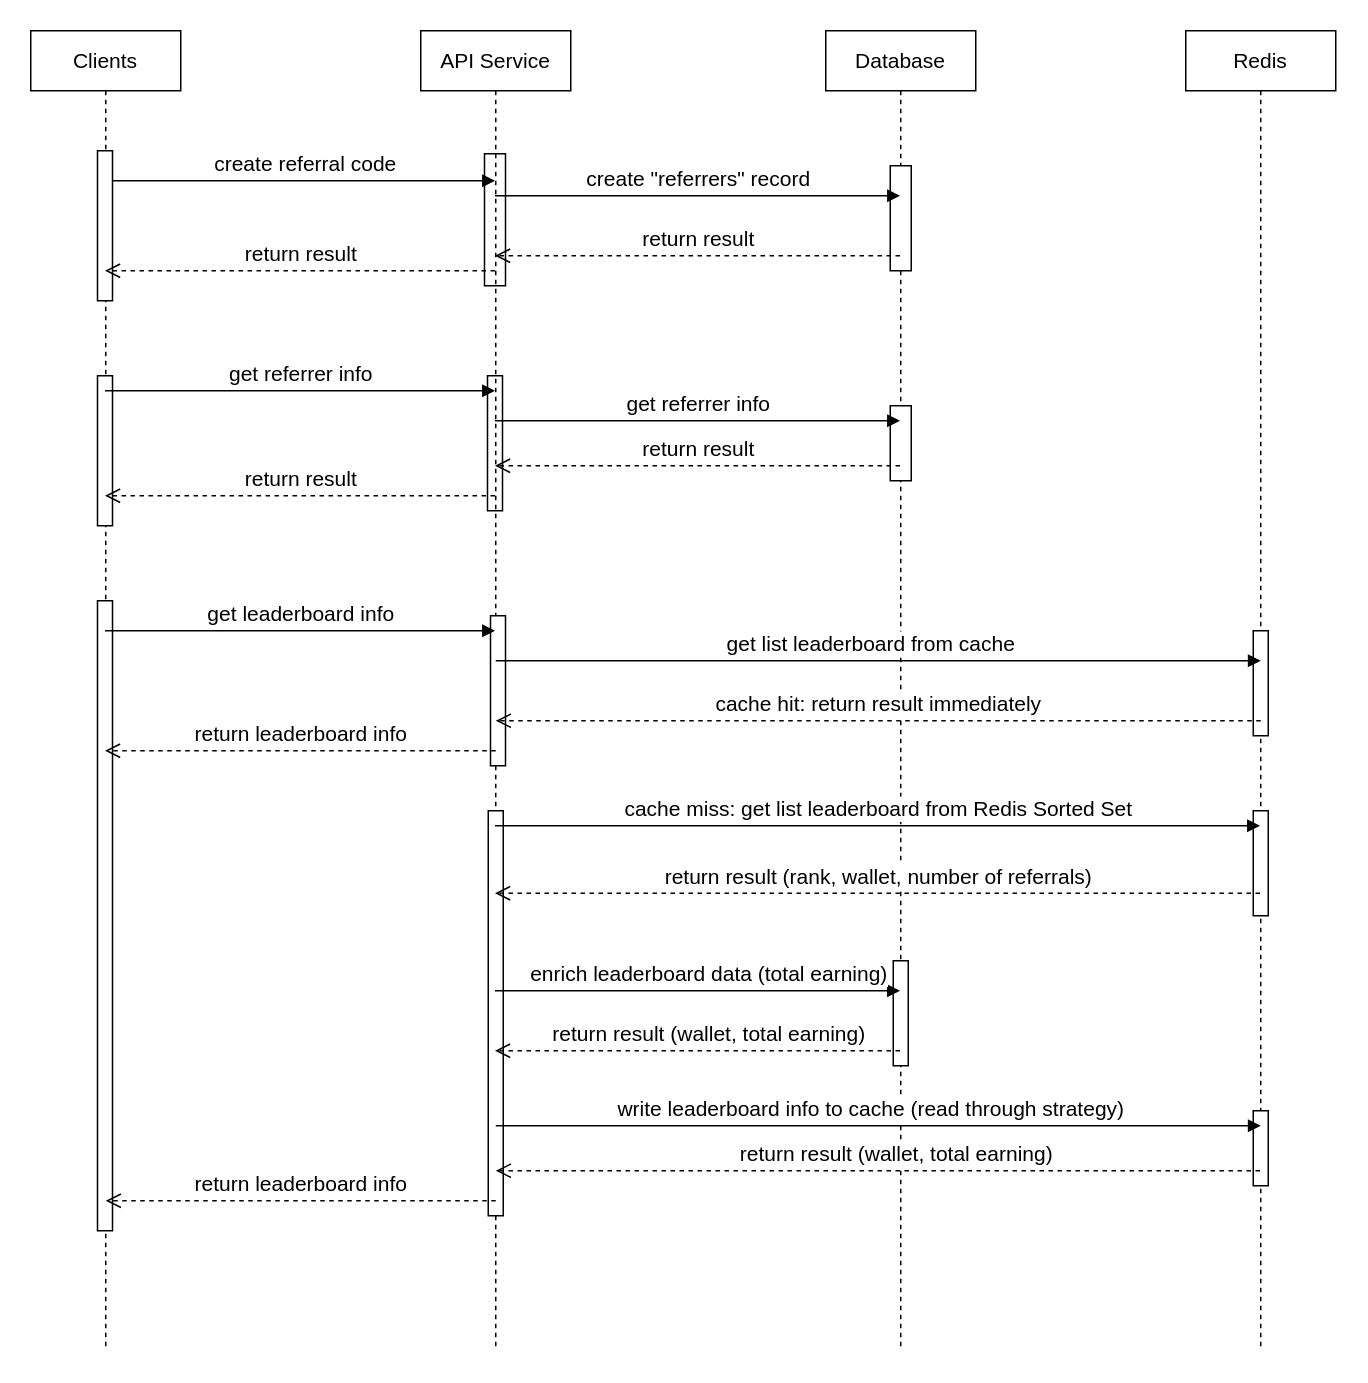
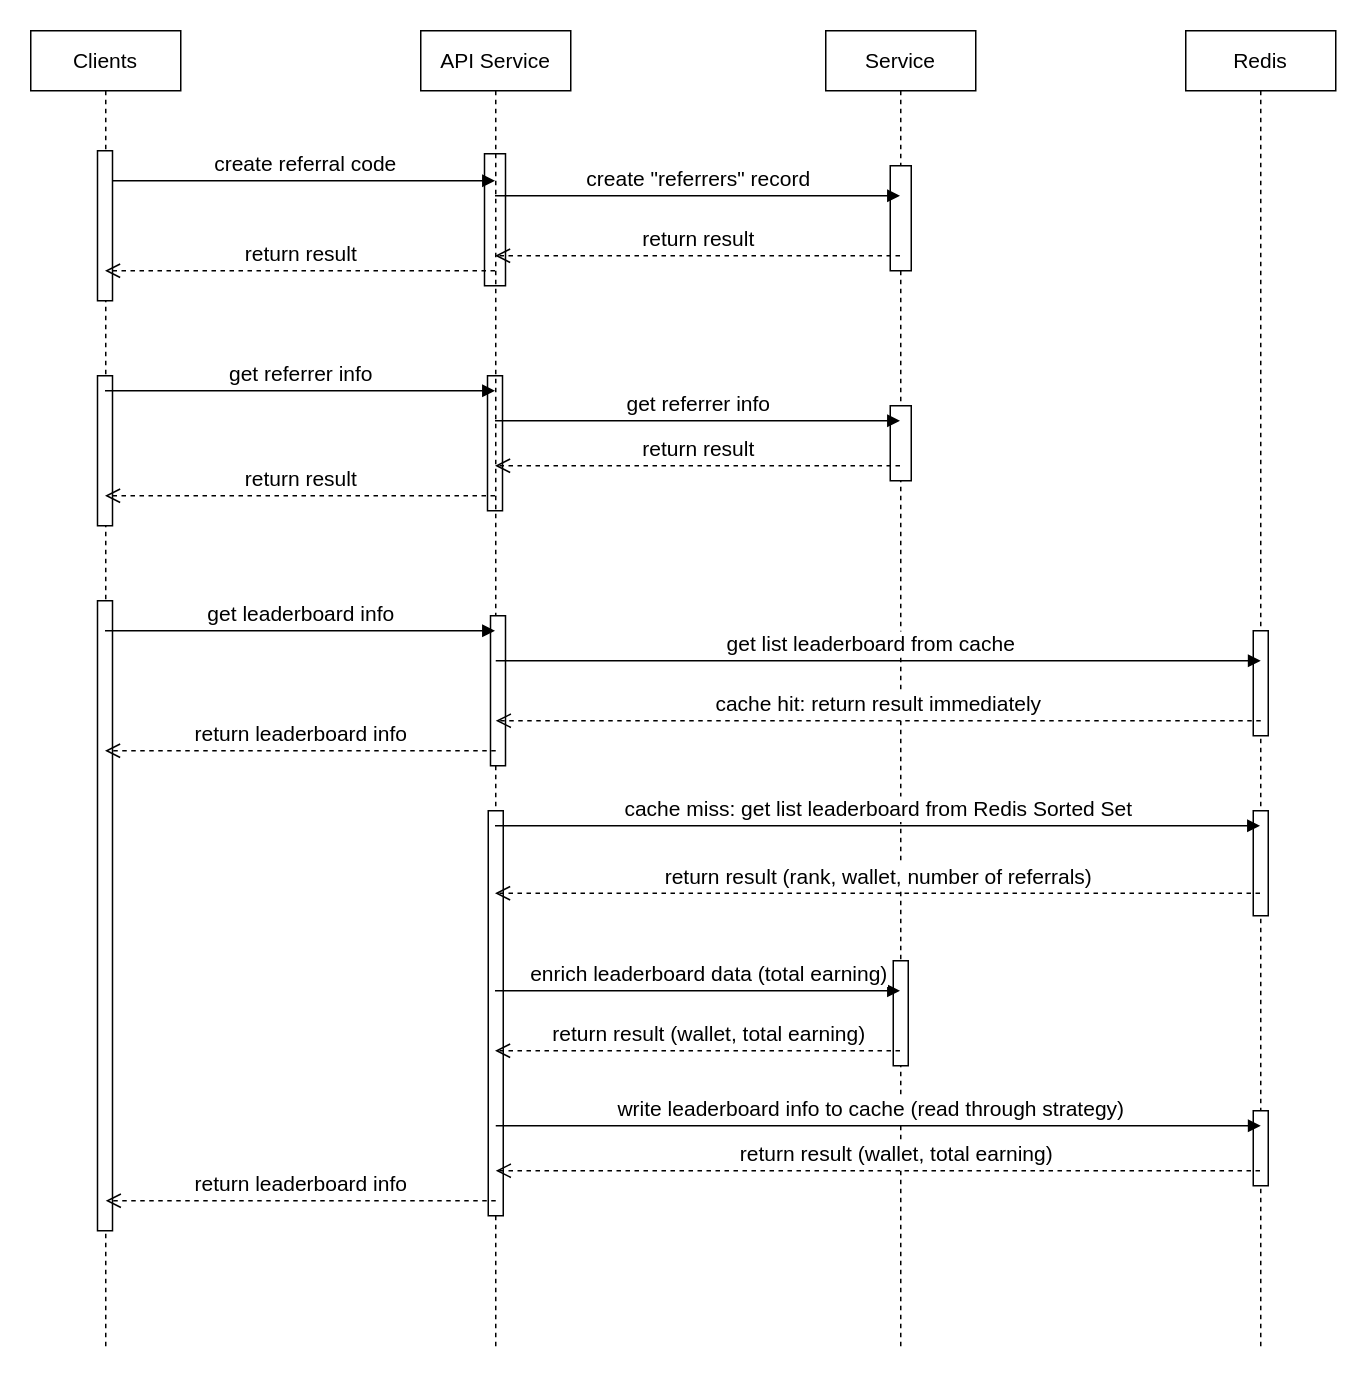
node "Database": label "Database" -> "Service"
